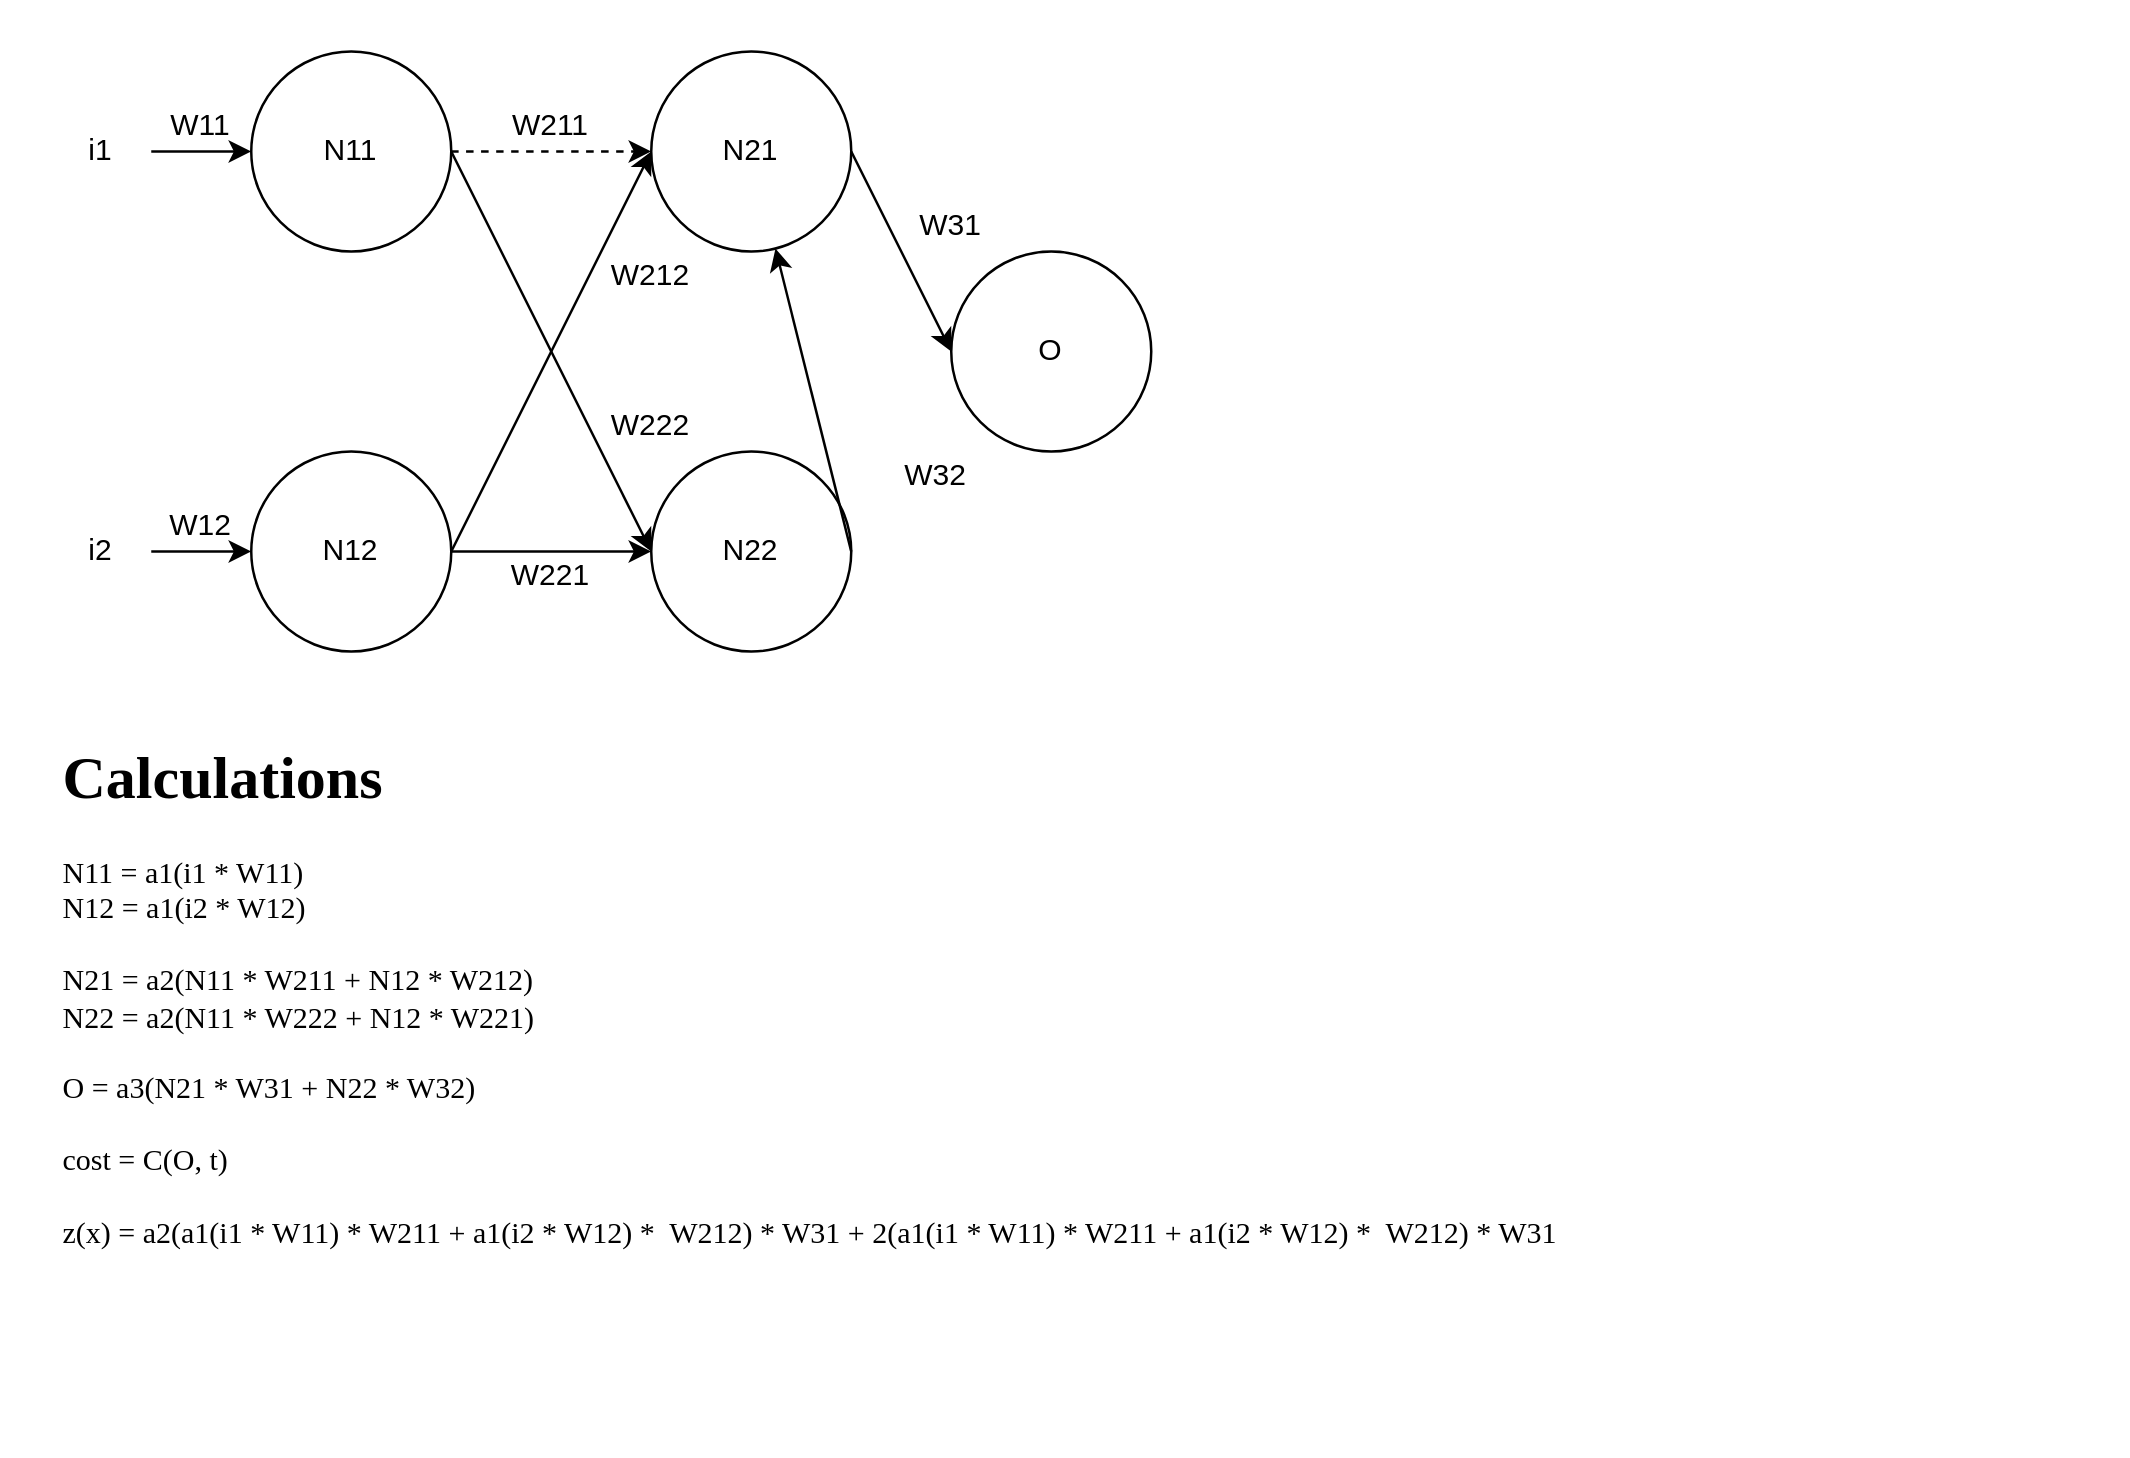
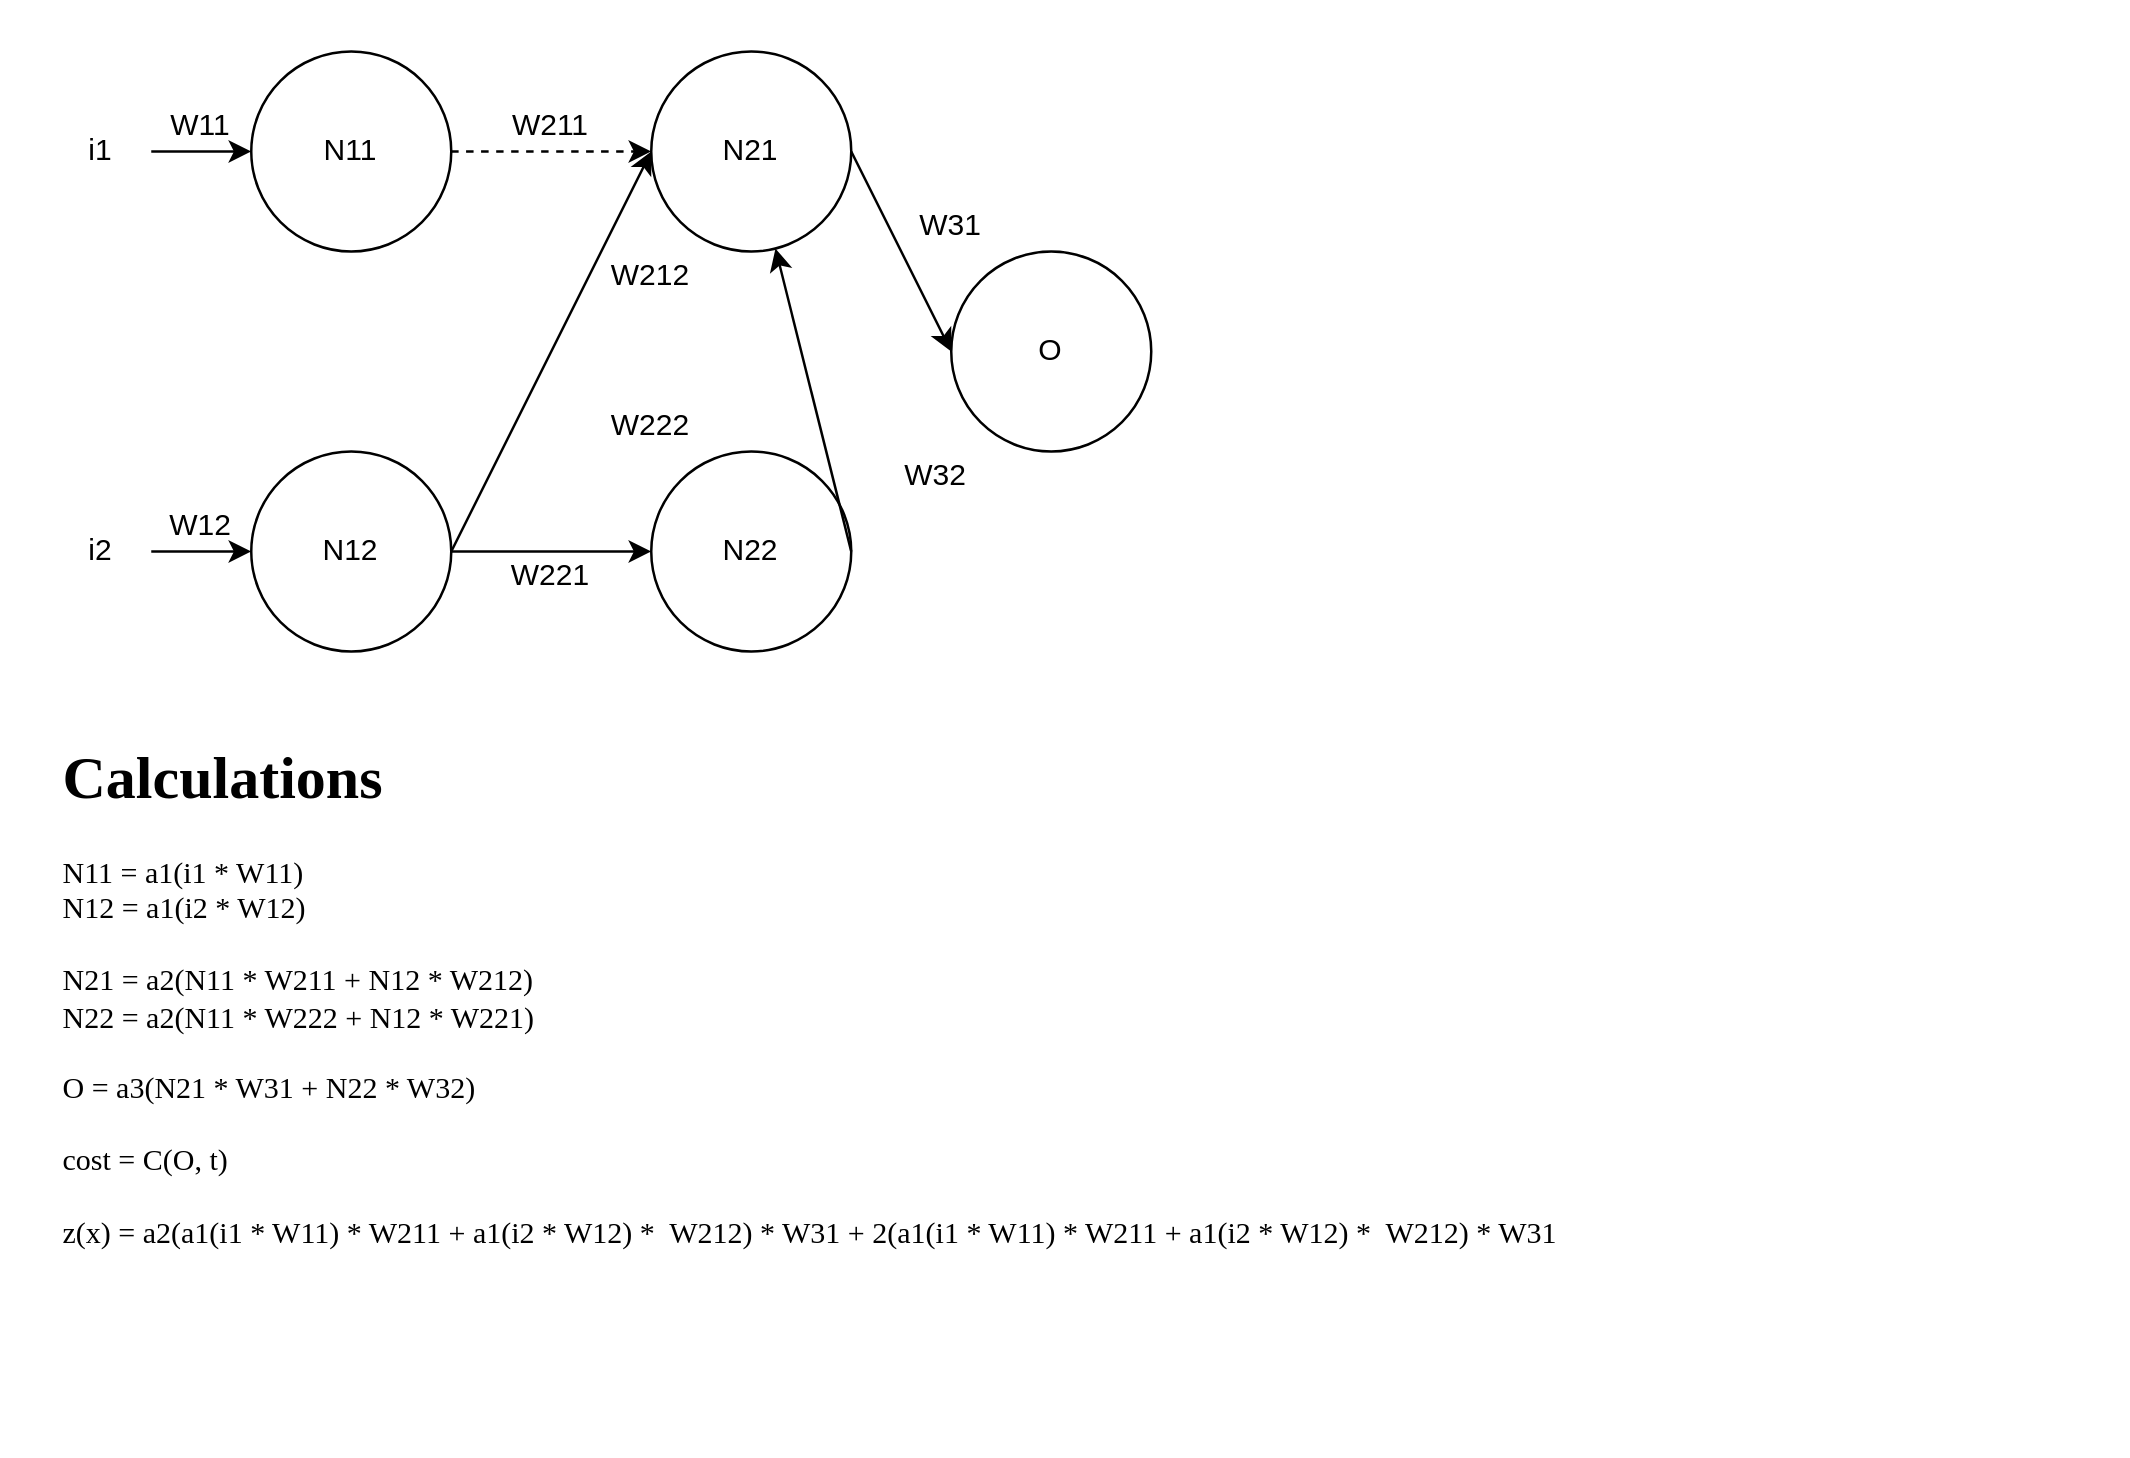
edge "N11" -> "N22": removed
